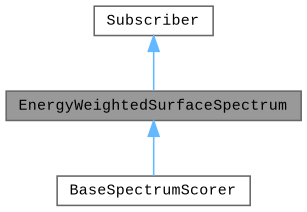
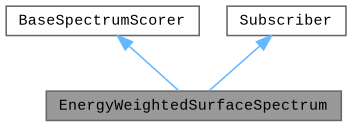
edge "BaseSpectrumScorer" -> "EnergyWeightedSurfaceSpectrum": reversed
